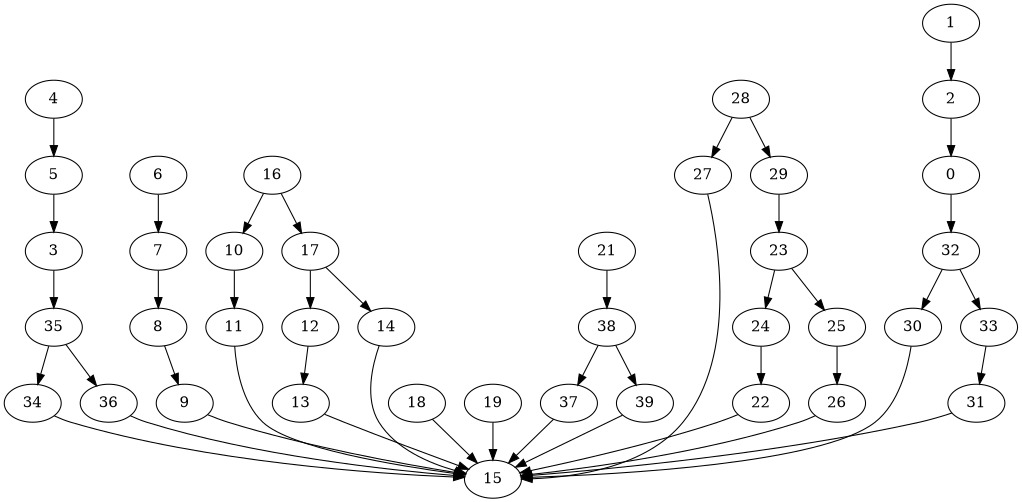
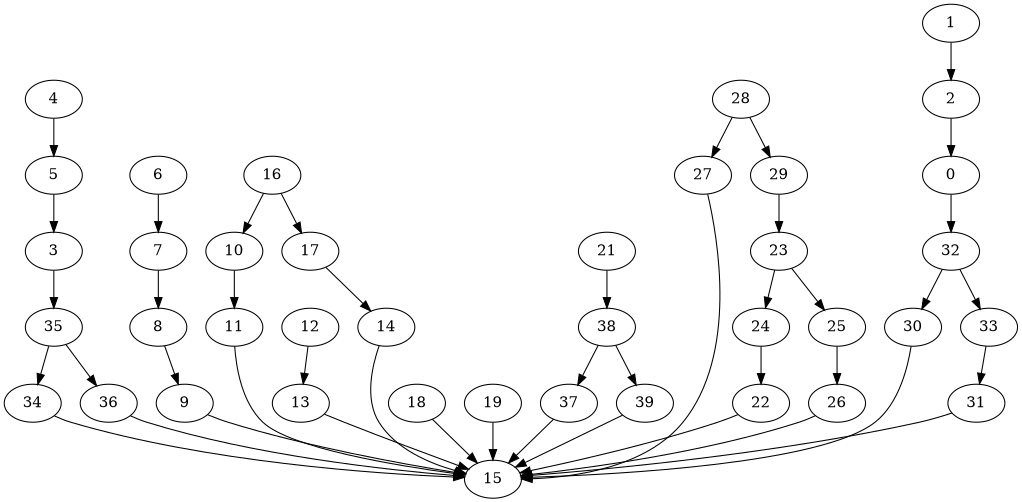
edge "17" -> "12": removed
